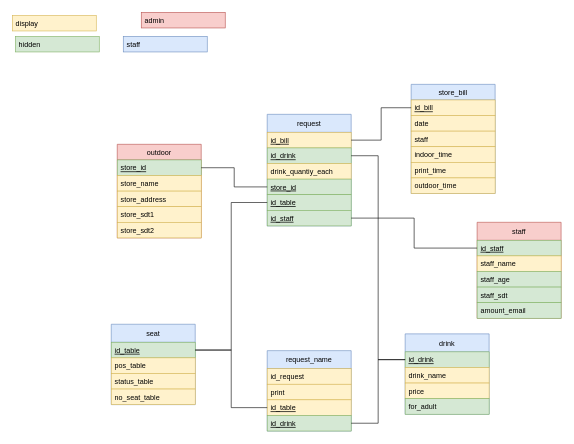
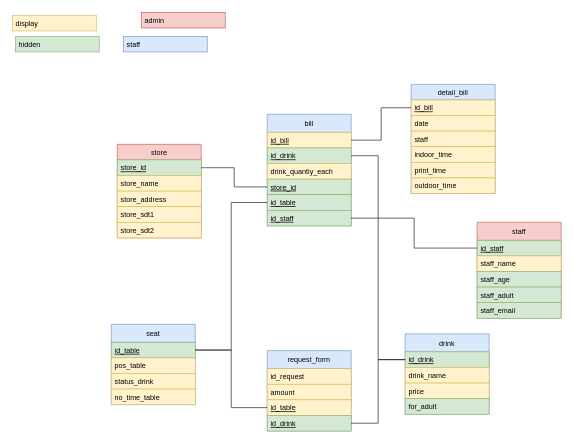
node "store_bill": label "store_bill" -> "detail_bill"
node "request": label "request" -> "bill"
node "outdoor": label "outdoor" -> "store"
node "staff_sdt": label "staff_sdt" -> "staff_adult"
node "amount_email": label "amount_email" -> "staff_email"
node "request_name": label "request_name" -> "request_form"
node "status_table": label "status_table" -> "status_drink"
node "print": label "print" -> "amount"
node "no_seat_table": label "no_seat_table" -> "no_time_table"
